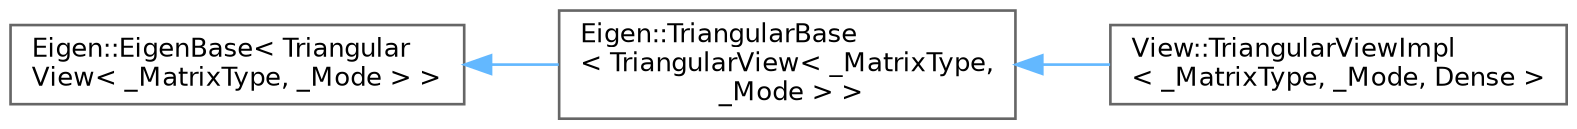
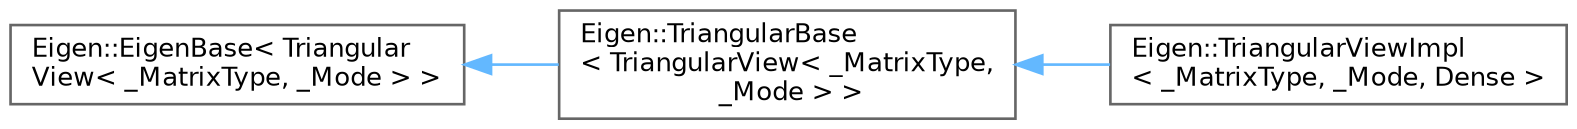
node "View::TriangularViewImpl < _MatrixType, _Mode, Dense >": label "View::TriangularViewImpl < _MatrixType, _Mode, Dense >" -> "Eigen::TriangularViewImpl < _MatrixType, _Mode, Dense >"
